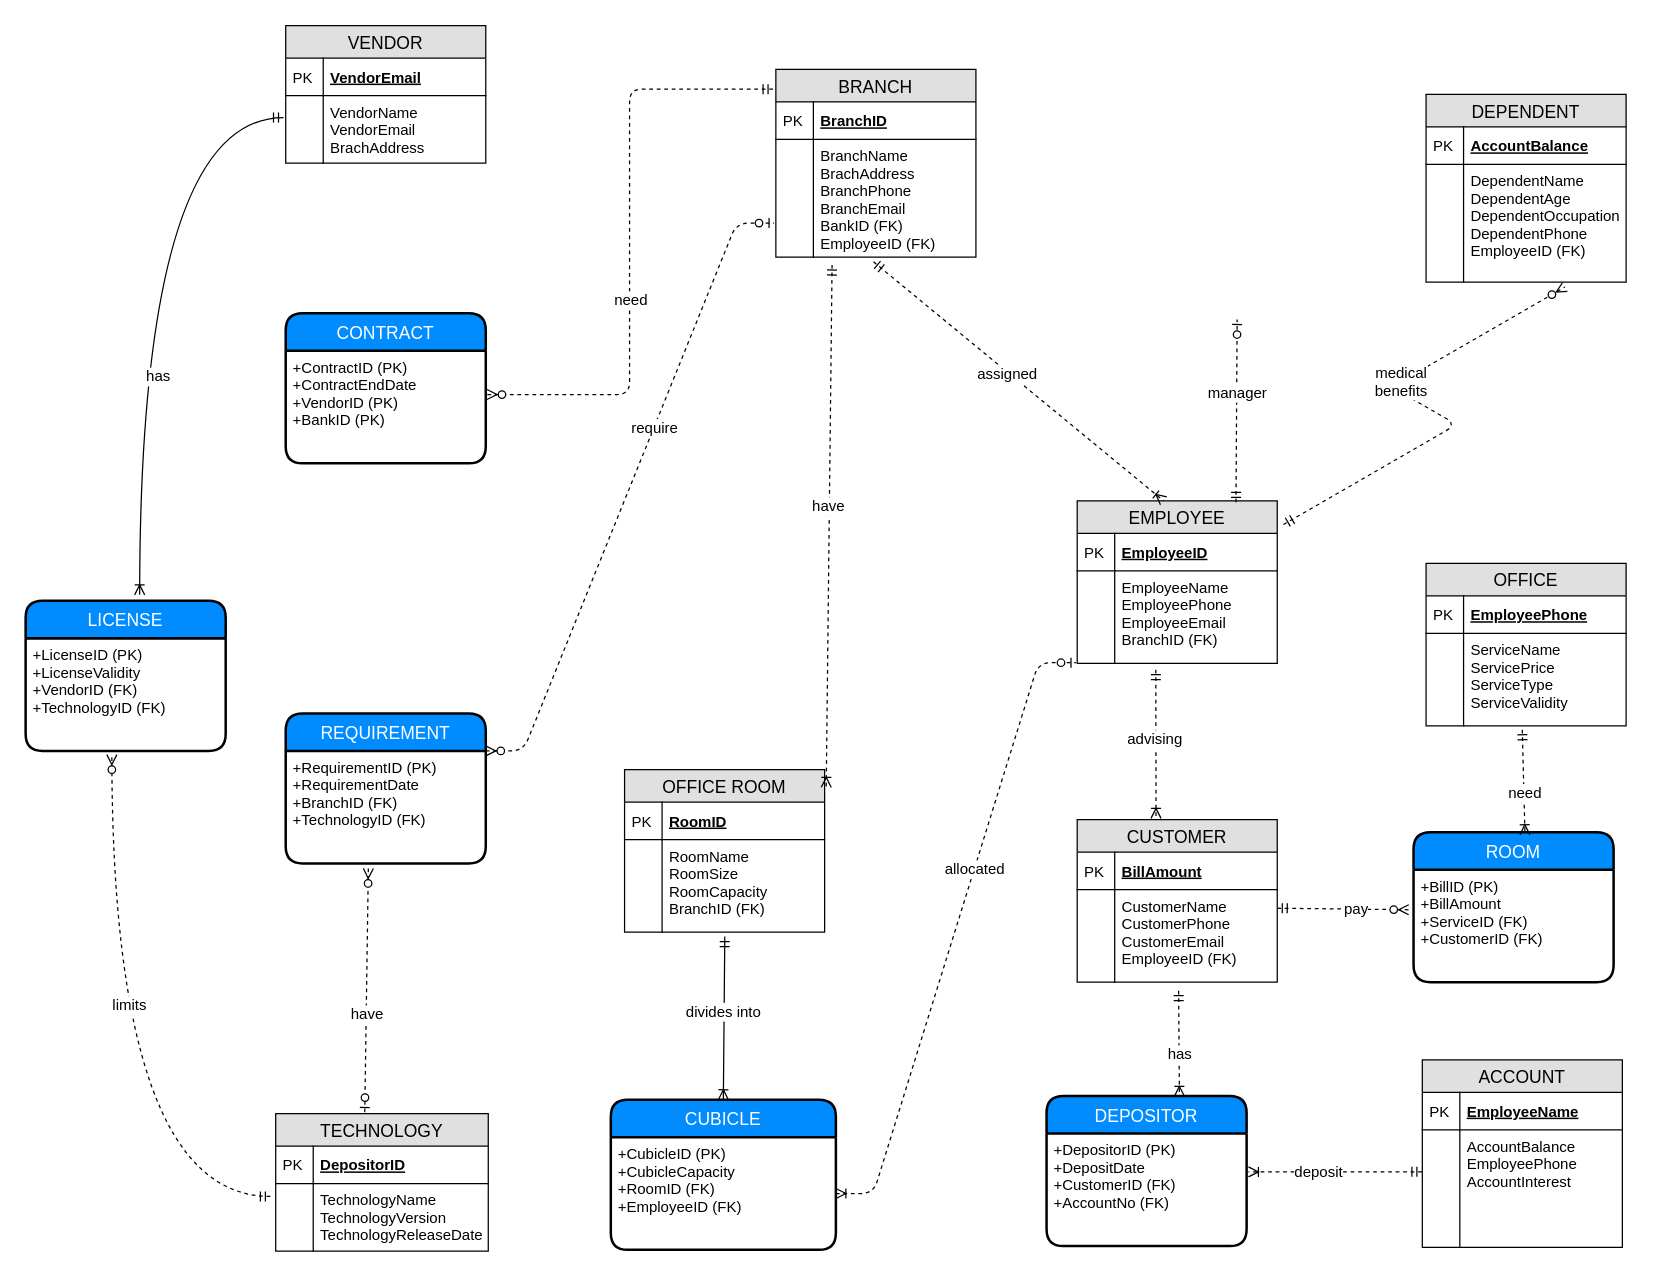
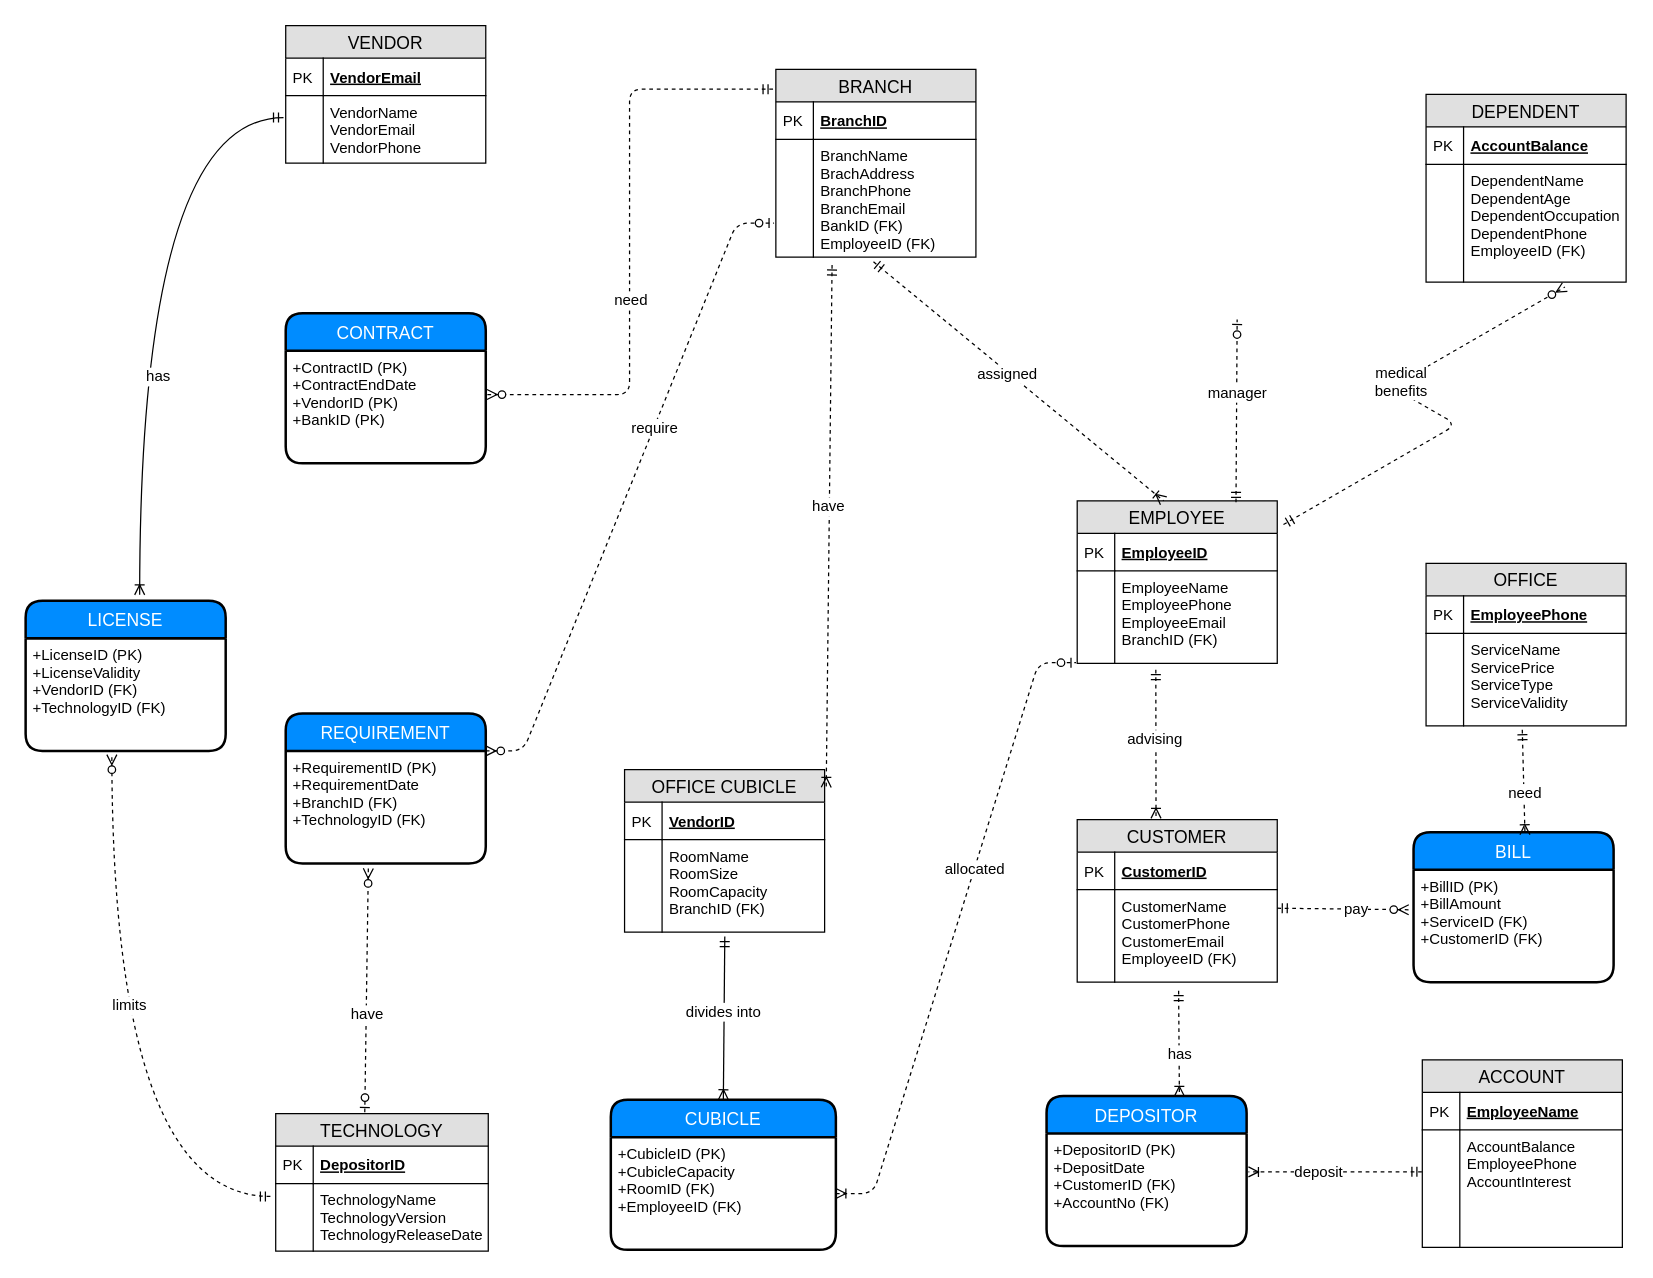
node "VendorName VendorEmail BrachAddress": label "VendorName VendorEmail BrachAddress" -> "VendorName VendorEmail VendorPhone"
node "OFFICE ROOM": label "OFFICE ROOM" -> "OFFICE CUBICLE"
node "RoomID": label "RoomID" -> "VendorID"
node "ROOM": label "ROOM" -> "BILL"
node "BillAmount": label "BillAmount" -> "CustomerID"
